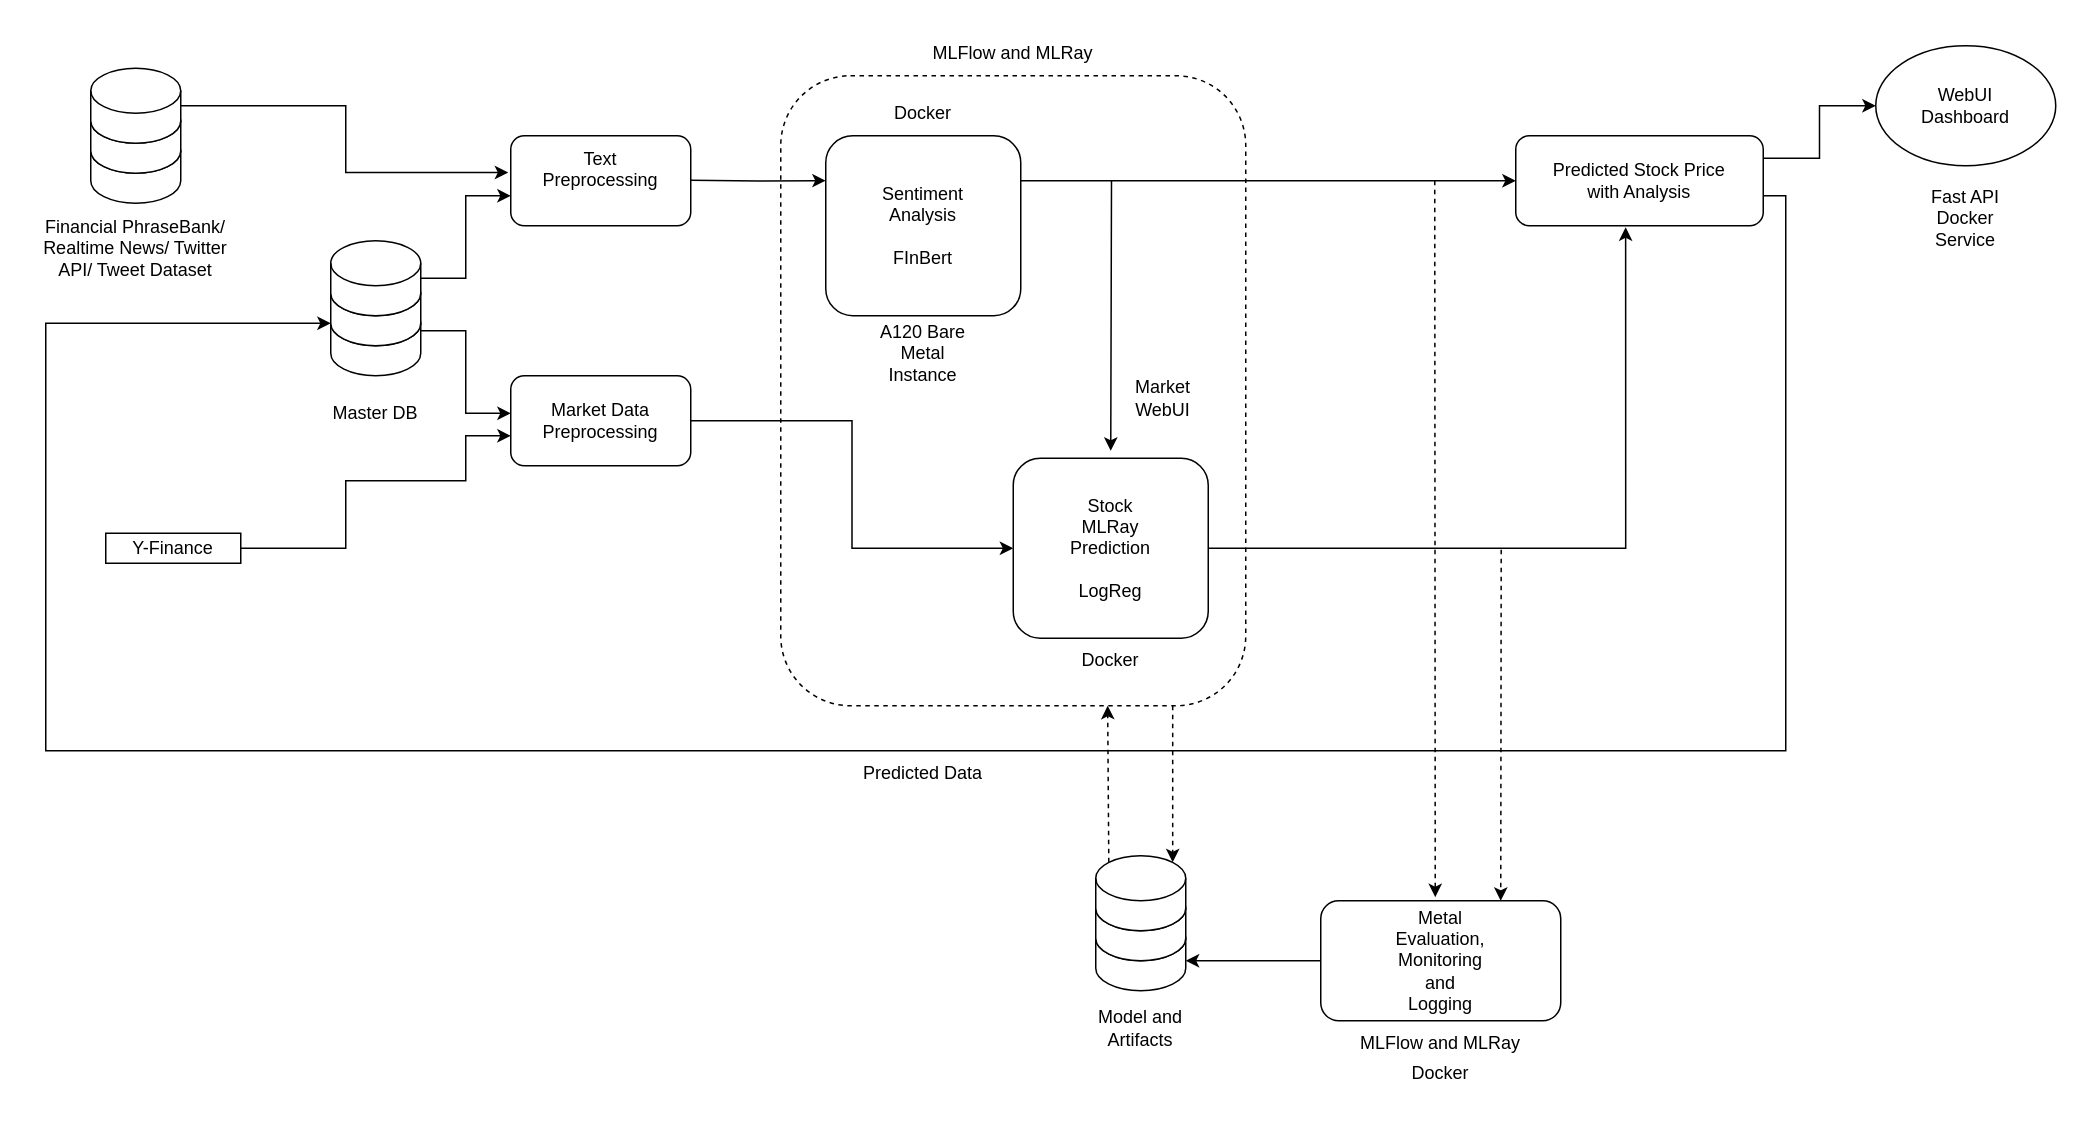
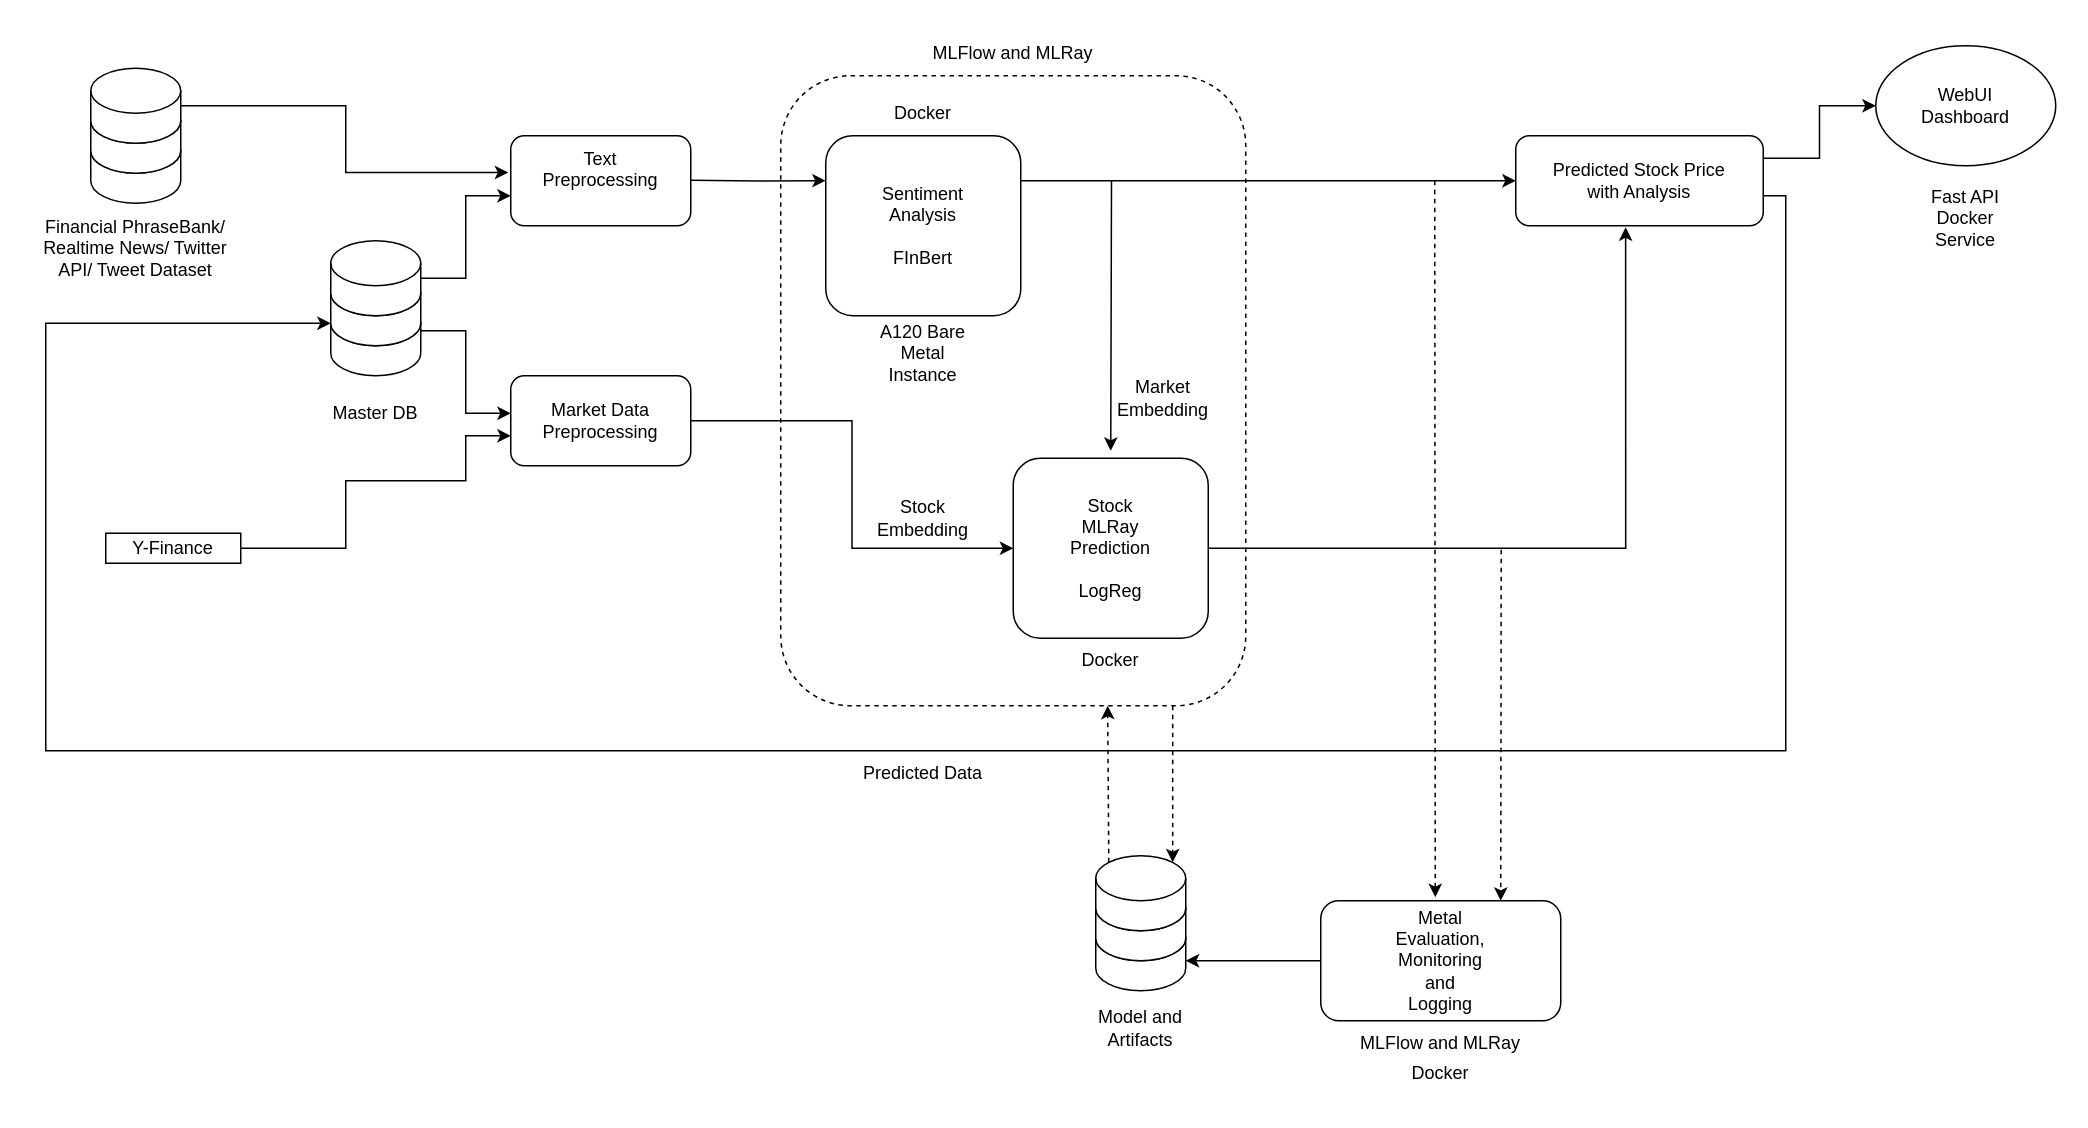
node "Market WebUI": label "Market WebUI" -> "Market Embedding"
node "Stock Embedding": added
